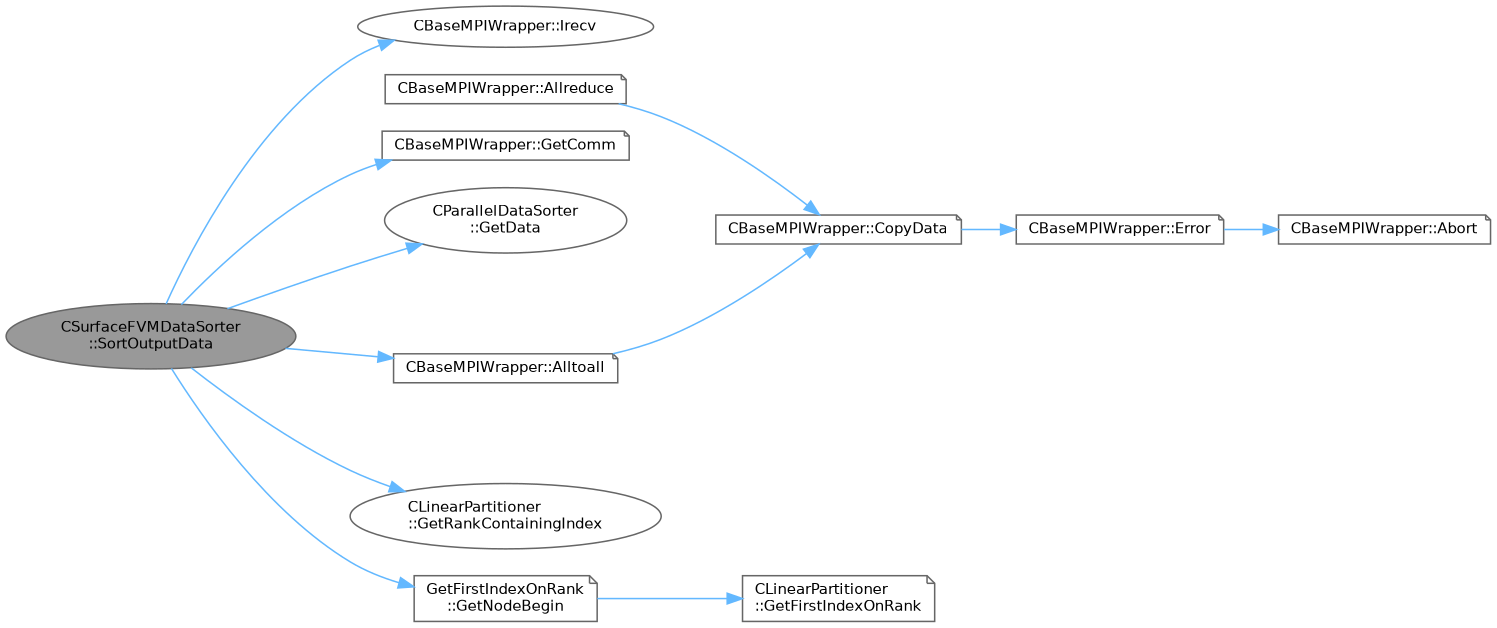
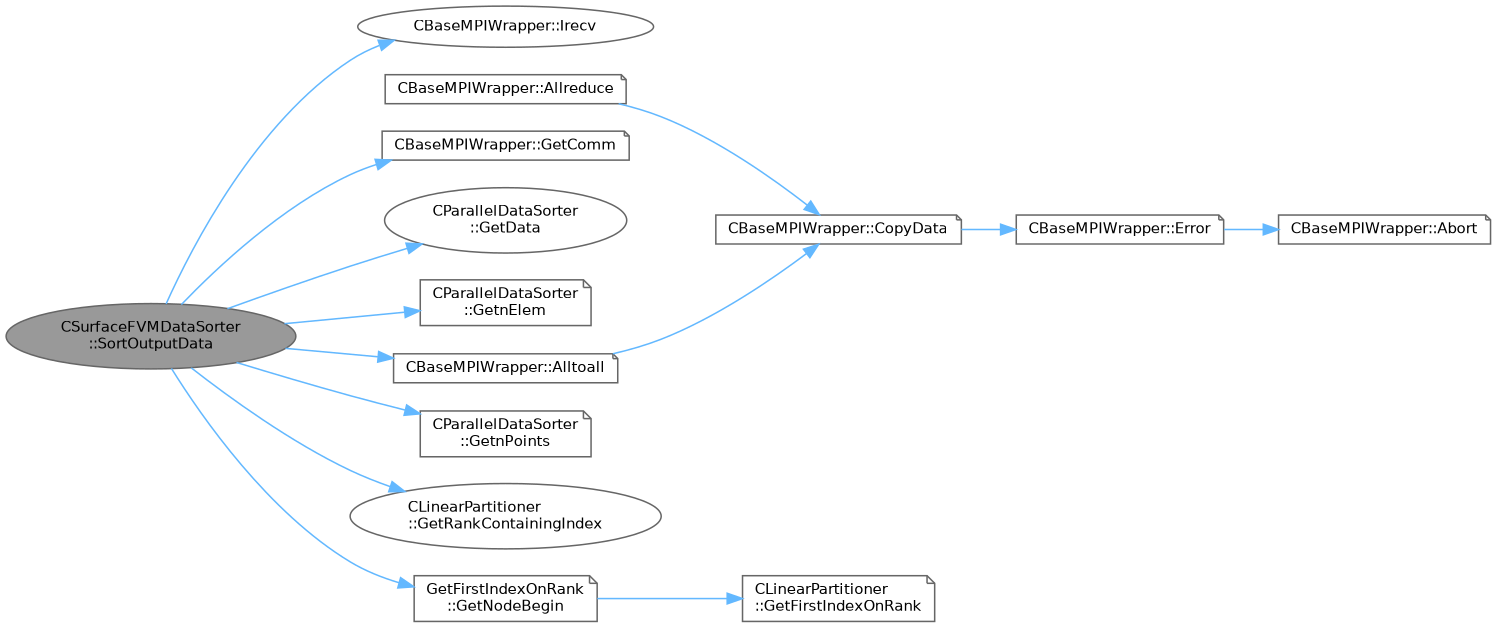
node "CParallelDataSorter ::GetnElem": added
node "CParallelDataSorter ::GetnPoints": added
